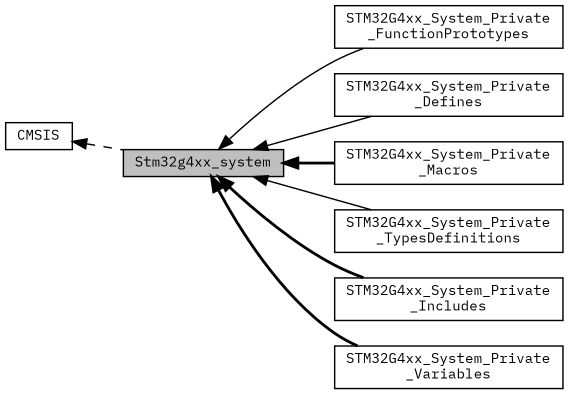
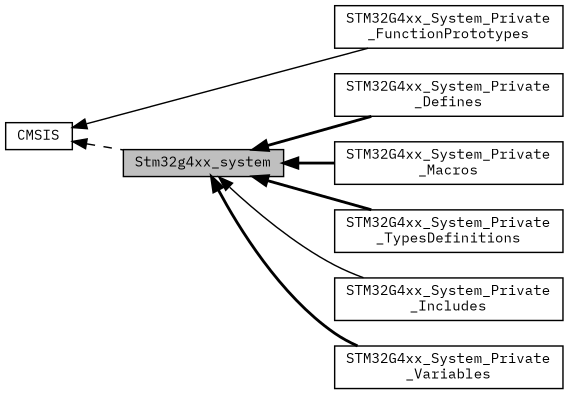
edge "STM32G4xx_System_Private _FunctionPrototypes" -> "Stm32g4xx_system": now "STM32G4xx_System_Private _FunctionPrototypes" -> "CMSIS"
edge "STM32G4xx_System_Private _Defines" -> "Stm32g4xx_system": style solid -> bold
edge "STM32G4xx_System_Private _TypesDefinitions" -> "Stm32g4xx_system": style solid -> bold
edge "STM32G4xx_System_Private _Includes" -> "Stm32g4xx_system": style bold -> solid
